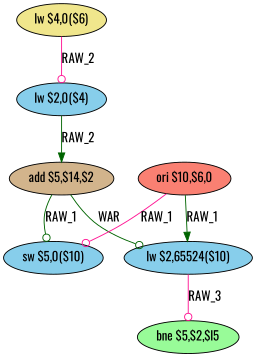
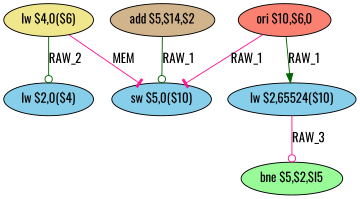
edge "lw $4,0($6)" -> "lw $2,0($4)": color deeppink -> darkgreen
edge "lw $4,0($6)" -> "sw $5,0($10)": added, label "MEM"
edge "lw $2,0($4)" -> "add $5,$14,$2": removed, label "RAW_2"
edge "ori $10,$6,0" -> "sw $5,0($10)": arrowhead odot -> tee
edge "add $5,$14,$2" -> "lw $2,65524($10)": removed, label "WAR"
